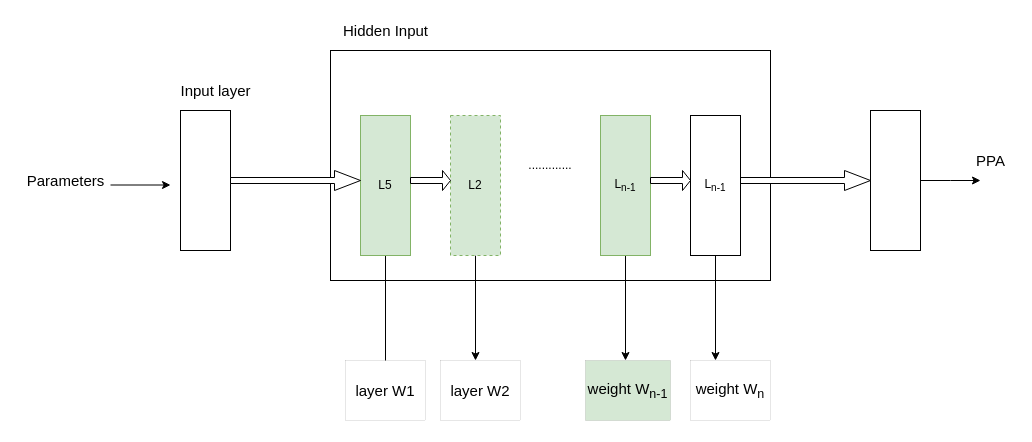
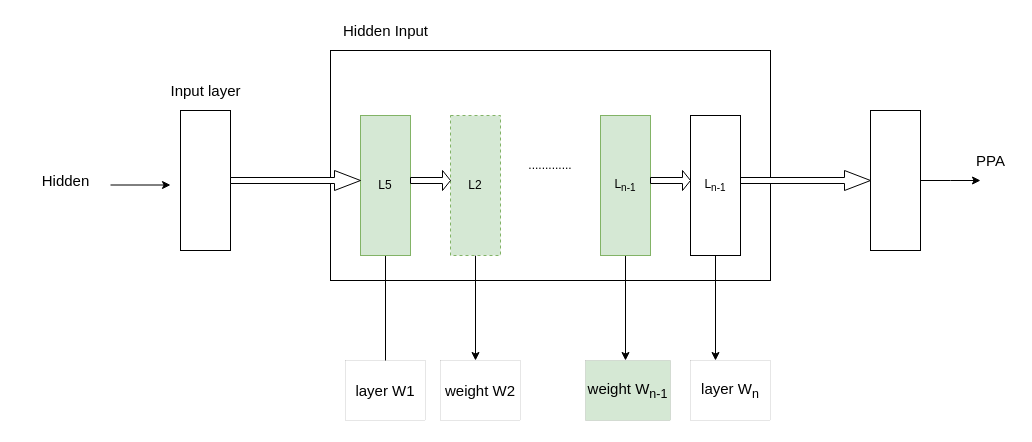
node "Input layer": moved (216, 91) -> (206, 91)
node "Parameters": label "Parameters" -> "Hidden"
node "layer W2": label "layer W2" -> "weight W2"
node "weight Wn": label "weight Wn" -> "layer Wn"
